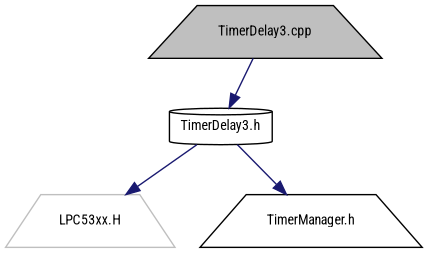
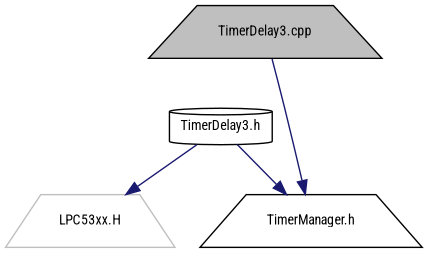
edge "TimerDelay3.cpp" -> "TimerDelay3.h": now "TimerDelay3.cpp" -> "TimerManager.h"
